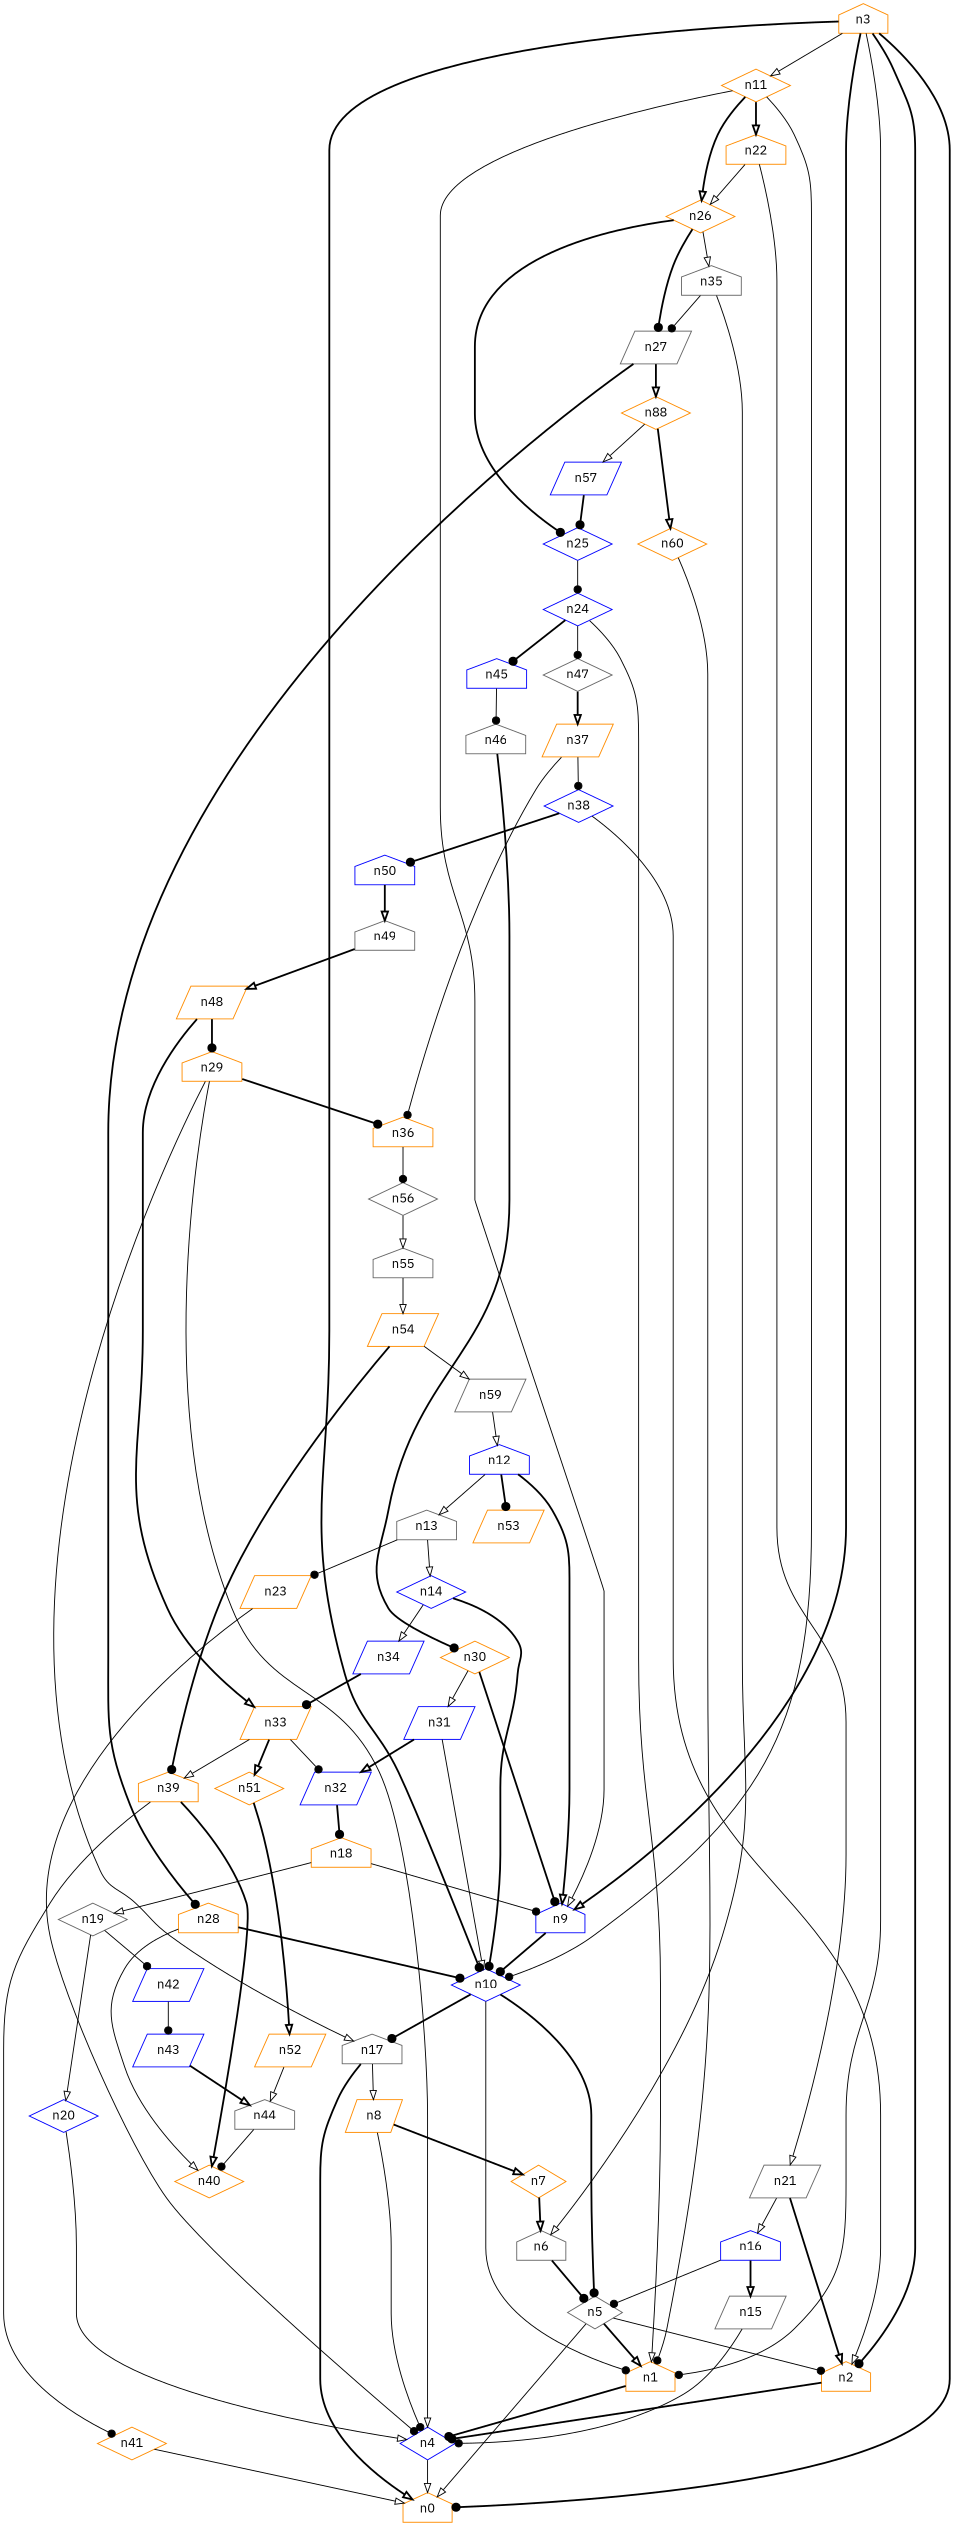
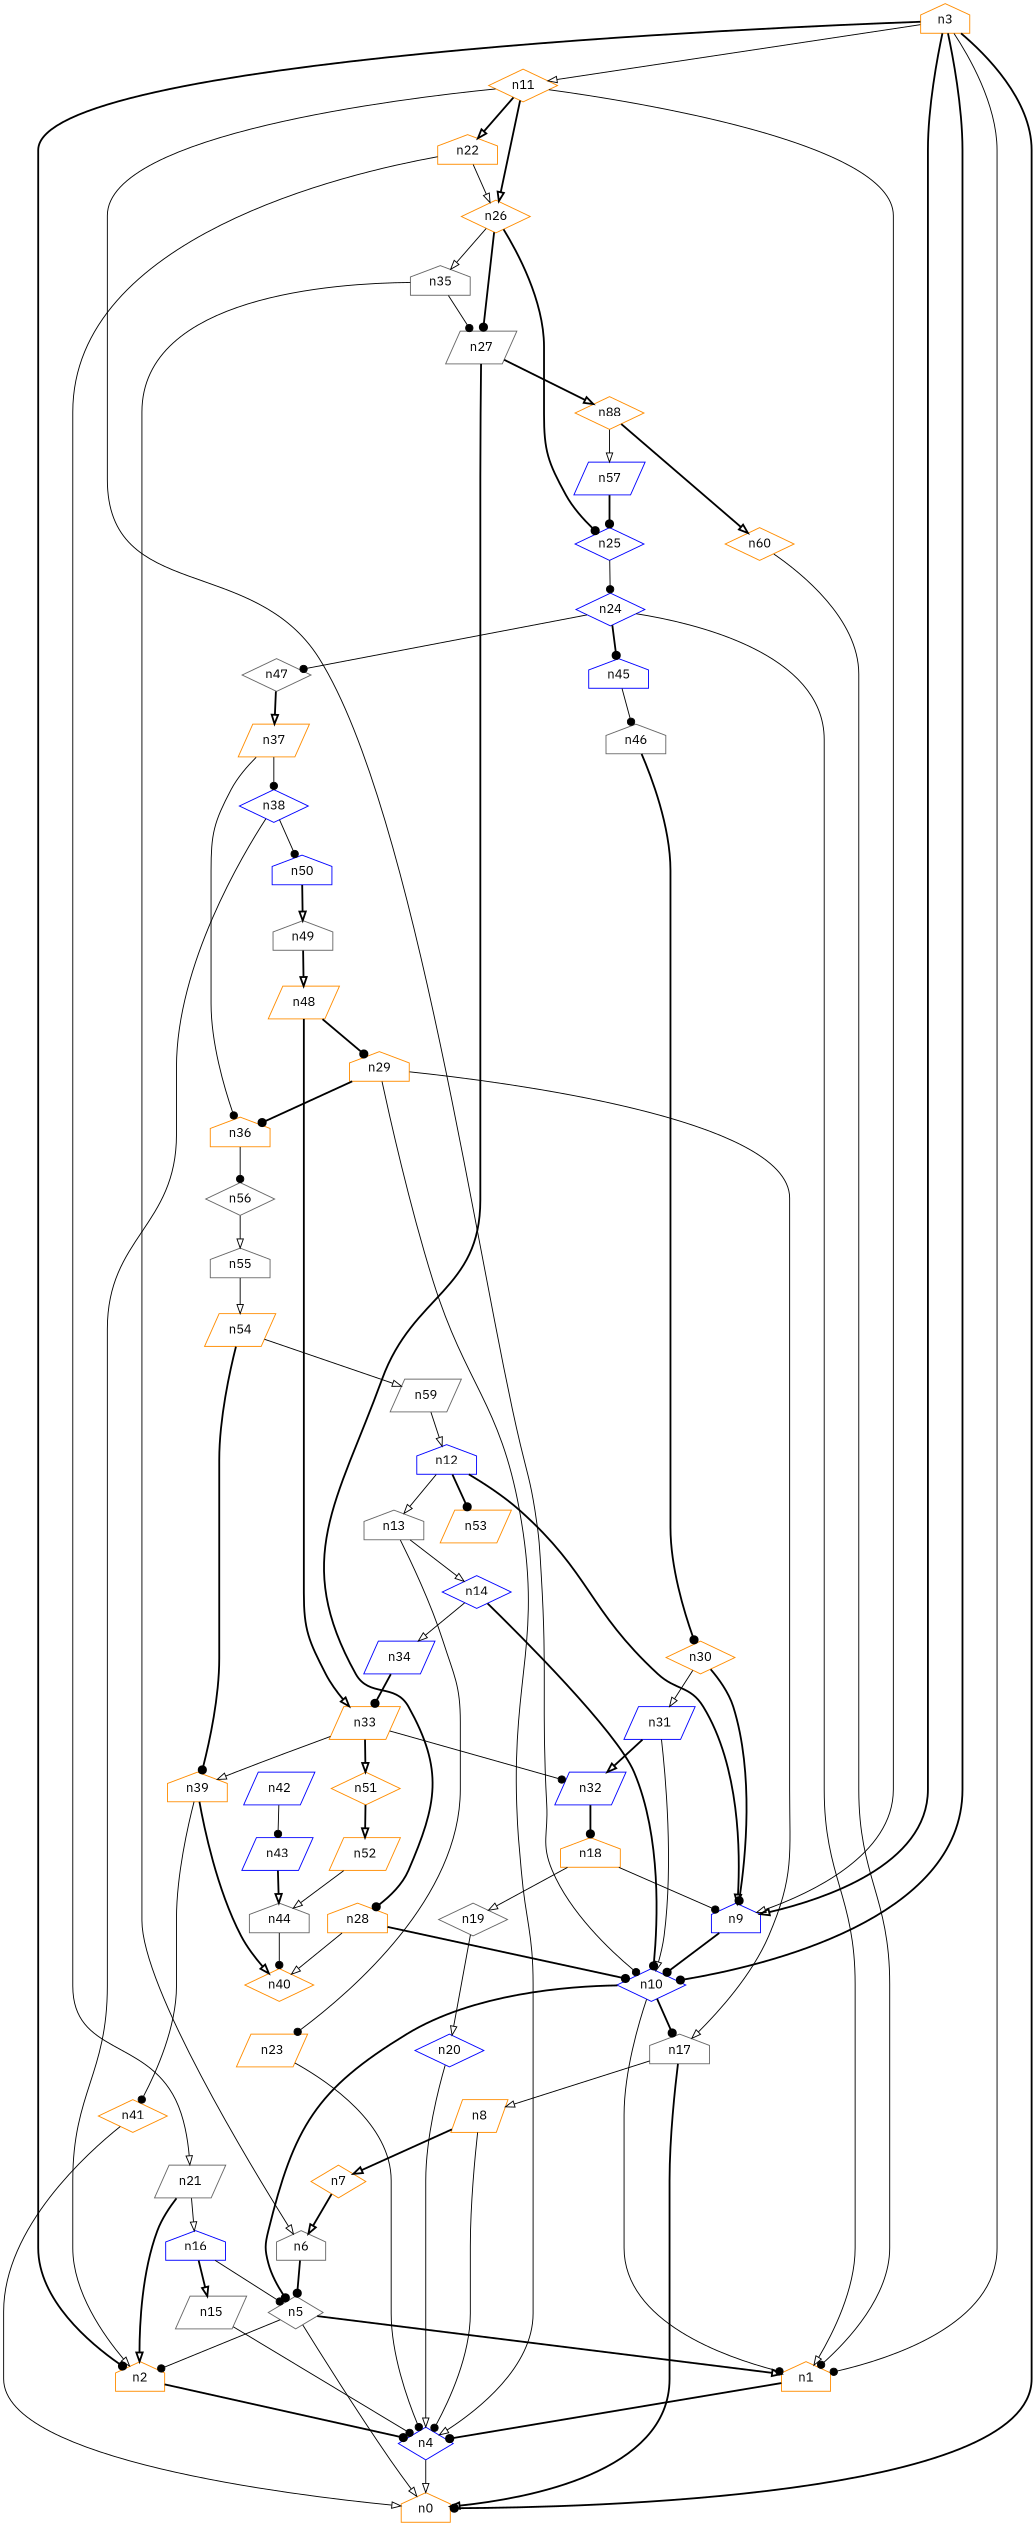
edge "n38" -> "n50": style bold -> solid
edge "n19" -> "n42": removed
